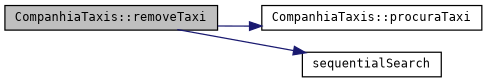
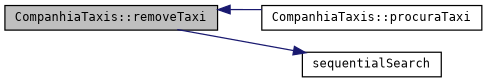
edge "CompanhiaTaxis::removeTaxi" -> "CompanhiaTaxis::procuraTaxi": reversed
